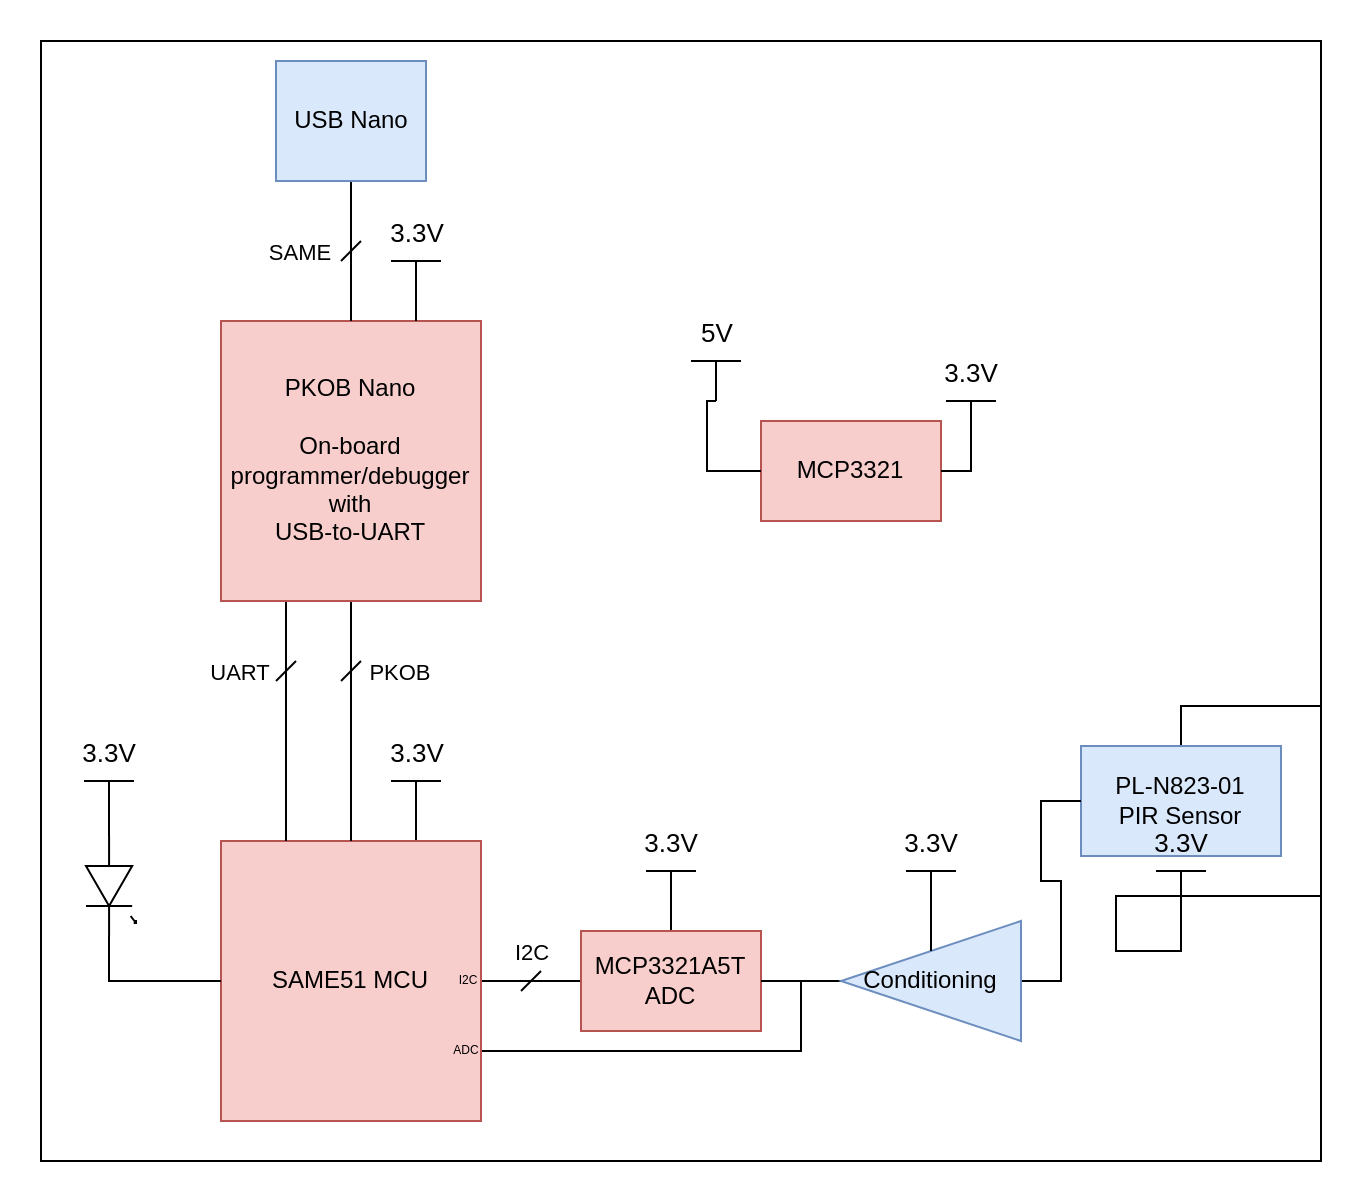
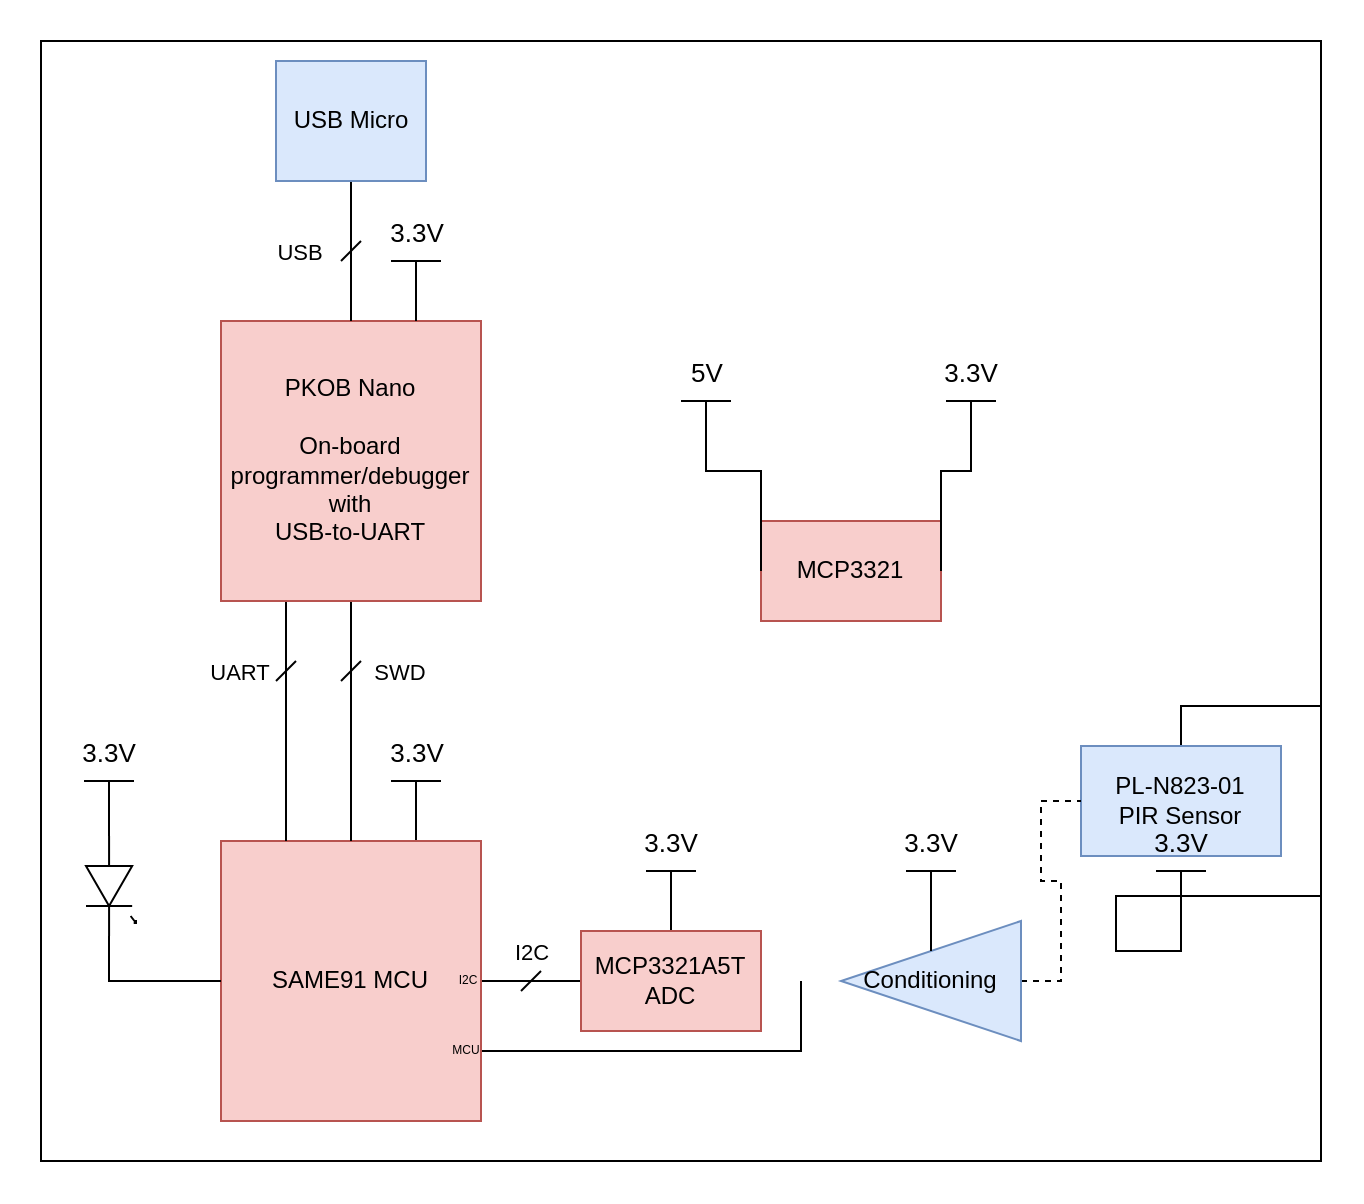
node "USB Nano": label "USB Nano" -> "USB Micro"
node "SAME": label "SAME" -> "USB"
node "5V": moved (716, 381) -> (706, 421)
node "MCP3321": moved (851, 471) -> (851, 571)
node "PKOB": label "PKOB" -> "SWD"
edge "PL-N823-01 PIR Sensor" -- "Conditioning": style solid -> dashed
node "SAME51 MCU": label "SAME51 MCU" -> "SAME91 MCU"
edge "MCP3321A5T ADC" -- "Conditioning": removed
node "ADC": label "ADC" -> "MCU"
